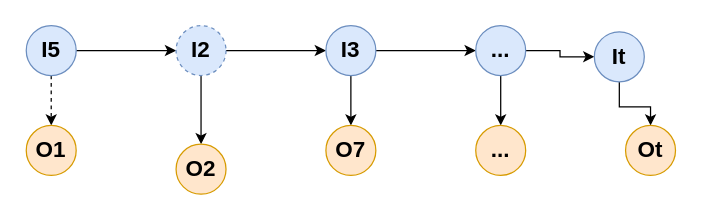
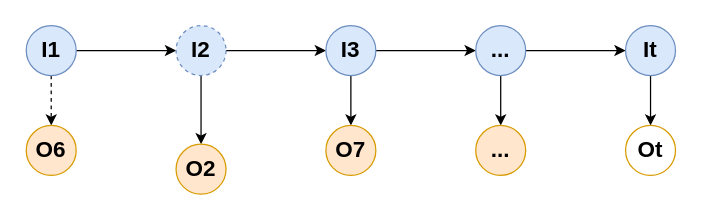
node "I5": label "I5" -> "I1"
node "It": moved (619, 57) -> (651, 51)
node "O1": label "O1" -> "O6"
node "Ot": fillcolor #ffe6cc -> #ffffff
